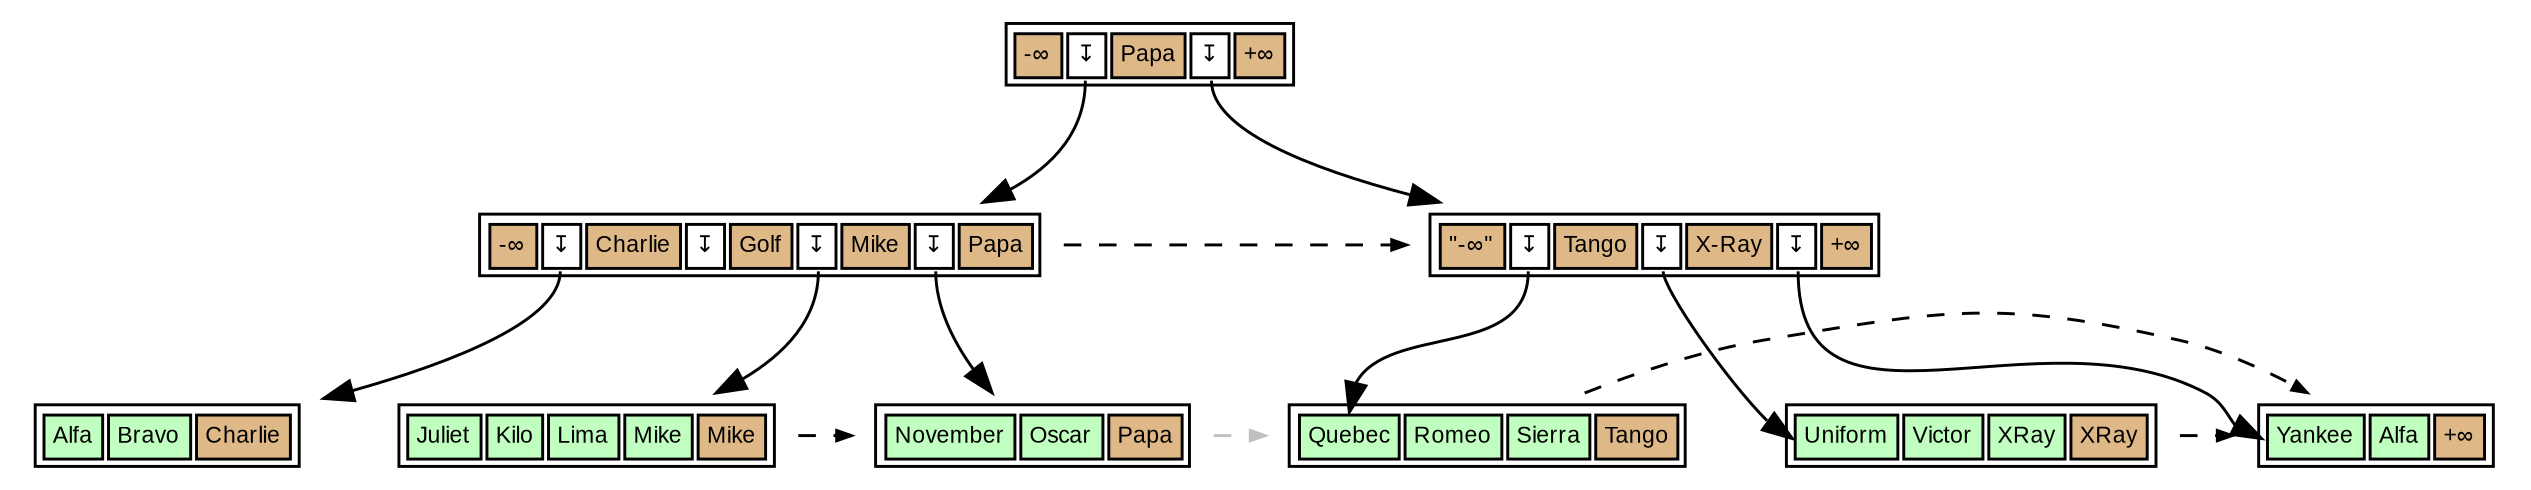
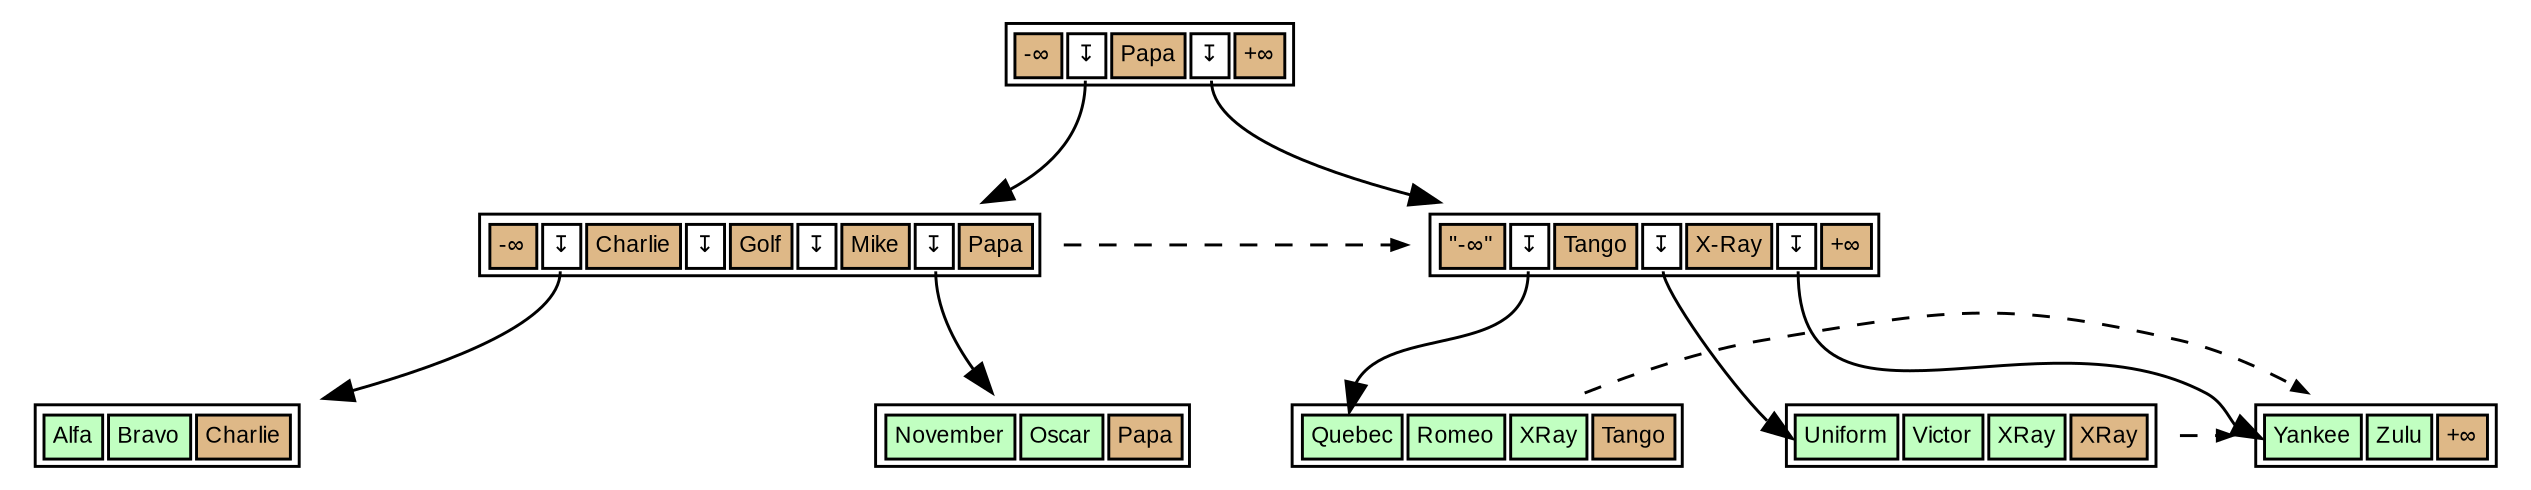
node "Juliet": removed
edge "November" -> "Quebec": removed
node "Quebec": text "Sierra" -> "XRay"
node "Yankee": text "Alfa" -> "Zulu"
